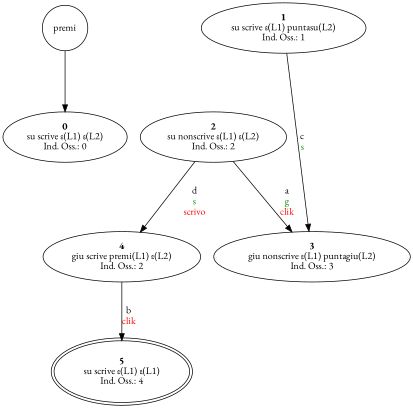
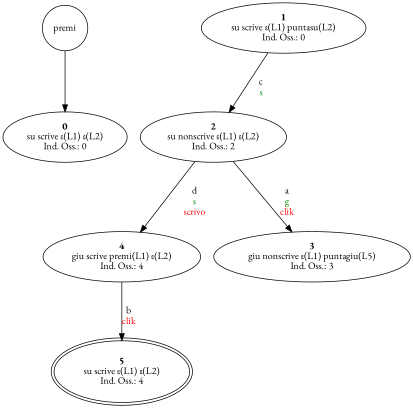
node "1": text "Ind. Oss.: 1" -> "Ind. Oss.: 0"
edge "1" -> "3": now "1" -> "2"
node "3": text "giu nonscrive ε(L1) puntagiu(L2)" -> "giu nonscrive ε(L1) puntagiu(L5)"
node "4": text "Ind. Oss.: 2" -> "Ind. Oss.: 4"
node "5": text "su scrive ε(L1) ε(L1)" -> "su scrive ε(L1) ε(L2)"
